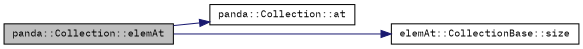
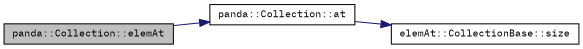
edge "panda::Collection::elemAt" -> "elemAt::CollectionBase::size": now "panda::Collection::at" -> "elemAt::CollectionBase::size"
